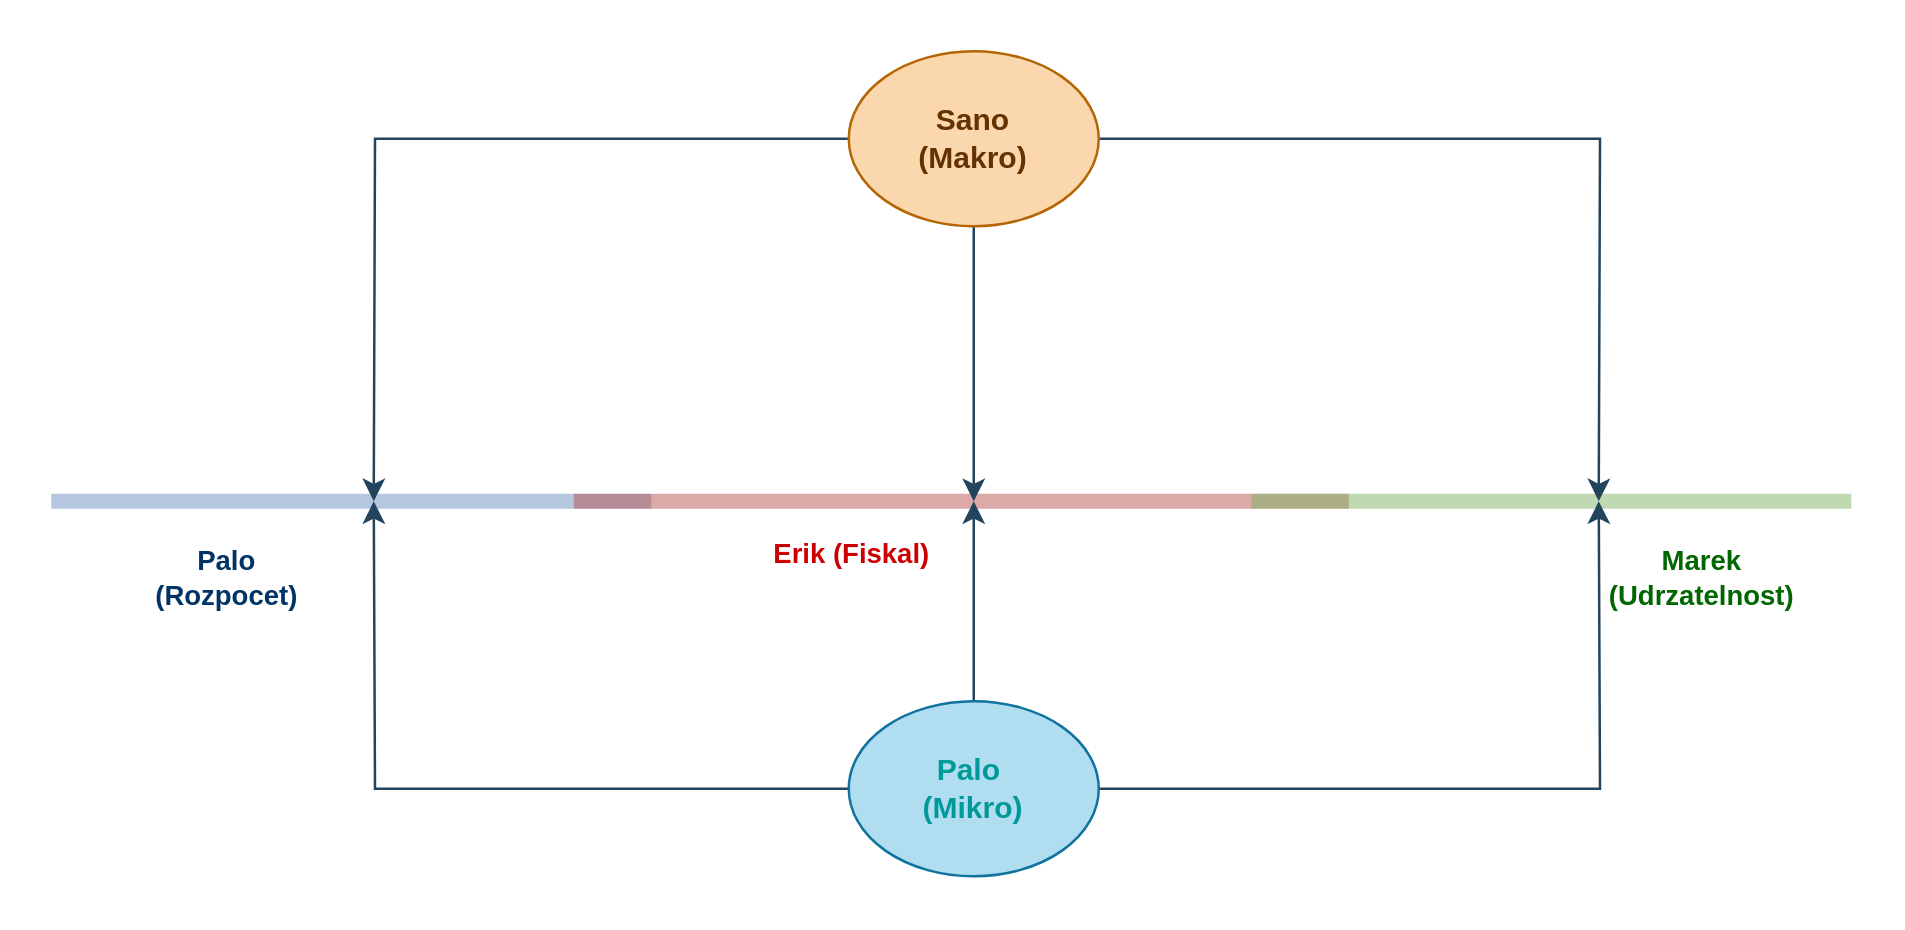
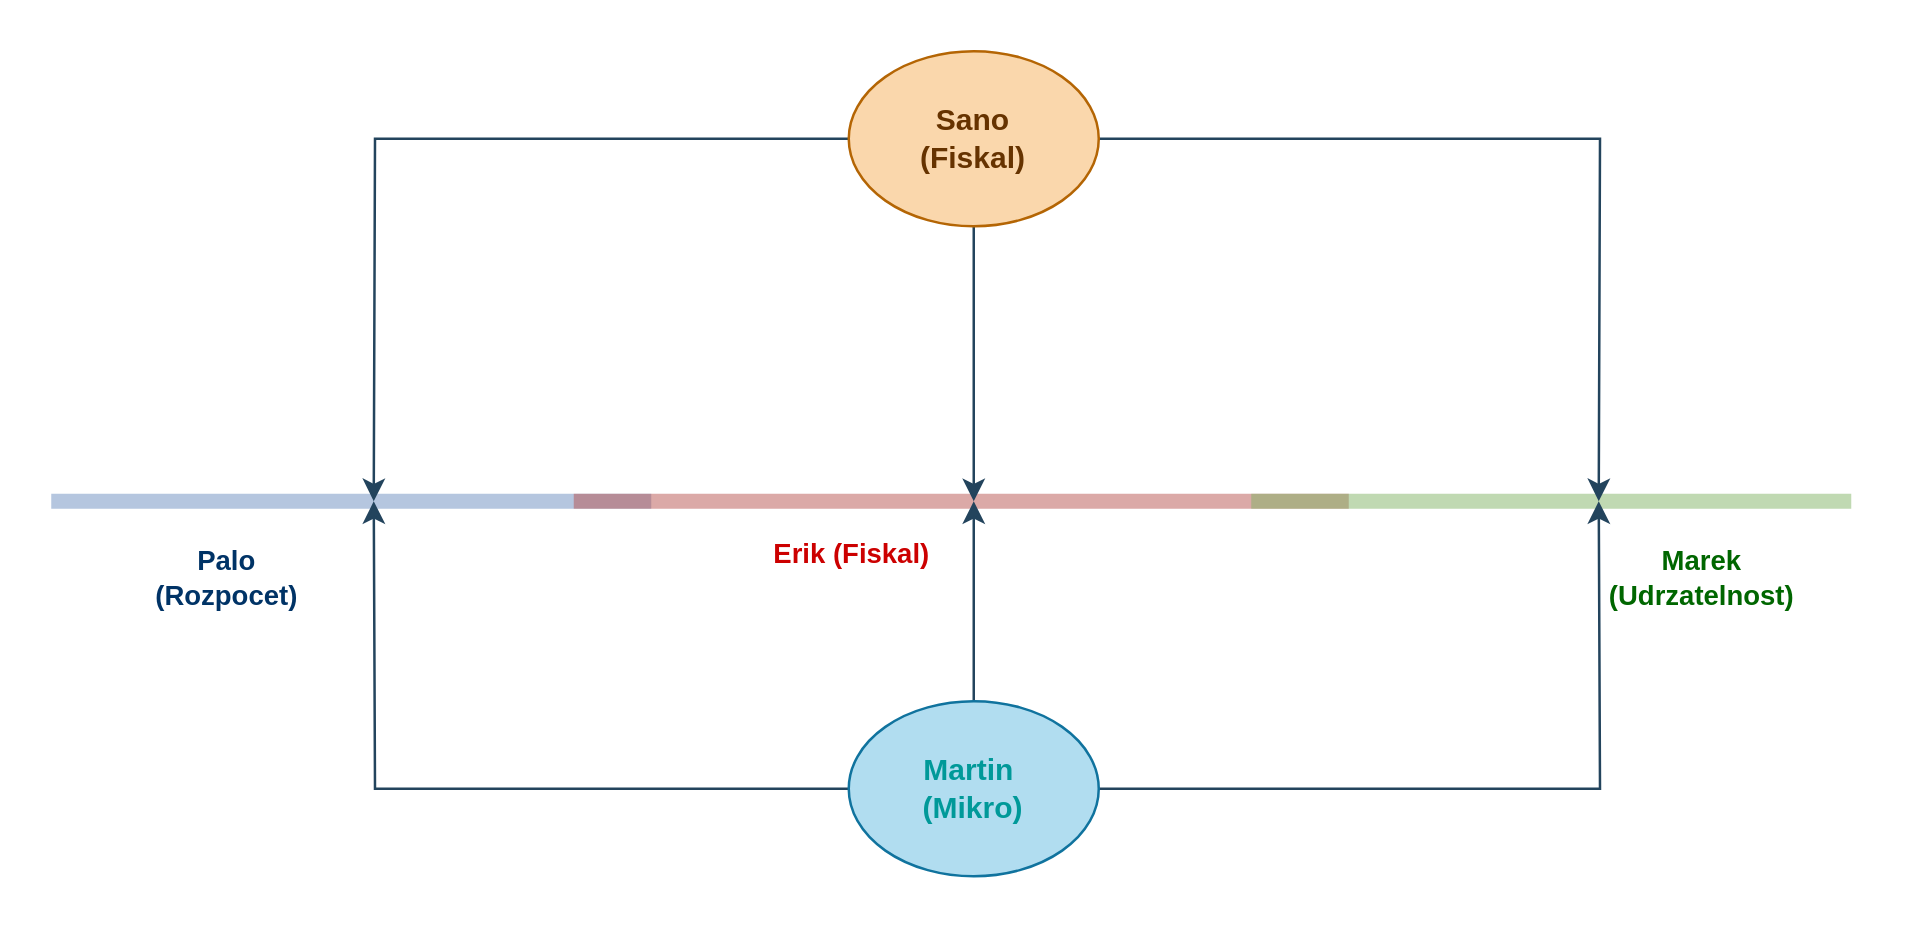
node "Sano (Makro)": label "Sano (Makro)" -> "Sano (Fiskal)"
node "Palo (Mikro)": label "Palo (Mikro)" -> "Martin (Mikro)"
